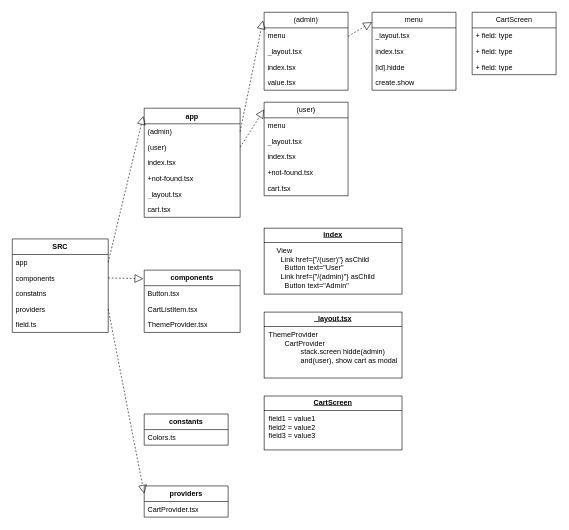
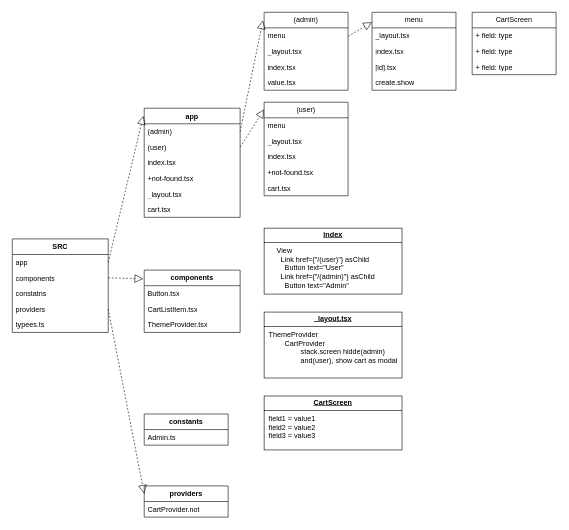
node "[id].hidde": label "[id].hidde" -> "[id].tsx"
node "field.ts": label "field.ts" -> "typees.ts"
node "Colors.ts": label "Colors.ts" -> "Admin.ts"
node "CartProvider.tsx": label "CartProvider.tsx" -> "CartProvider.not"
